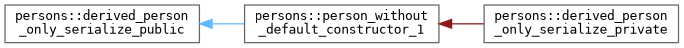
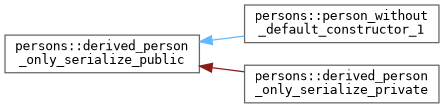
edge "persons::derived_person _only_serialize_private" -> "persons::person_without _default_constructor_1": now "persons::derived_person _only_serialize_private" -> "persons::derived_person _only_serialize_public"
